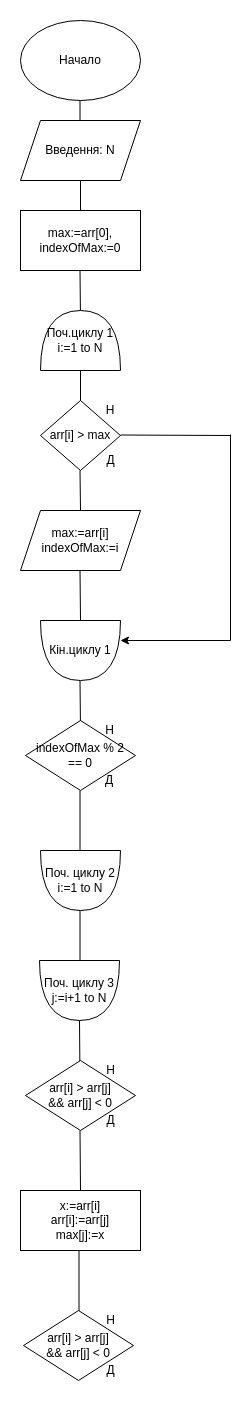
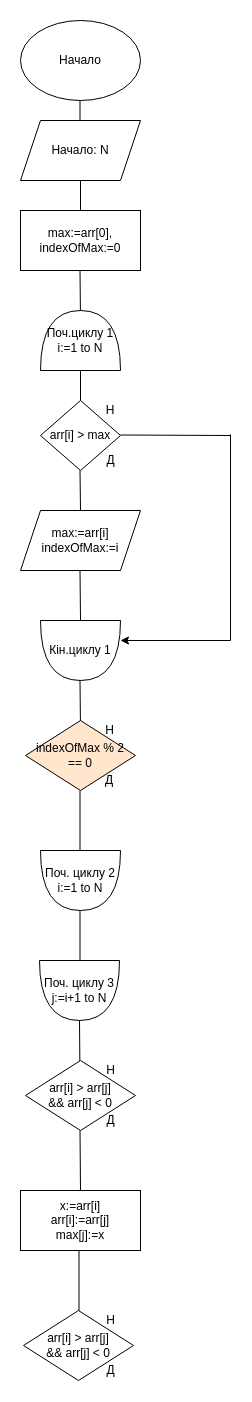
node "Введення: N": label "Введення: N" -> "Начало: N"
node "indexOfMax % 2 == 0": fillcolor #ffffff -> #ffe6cc
